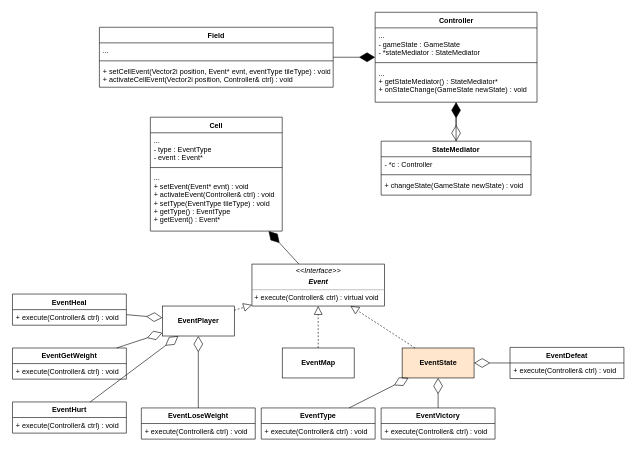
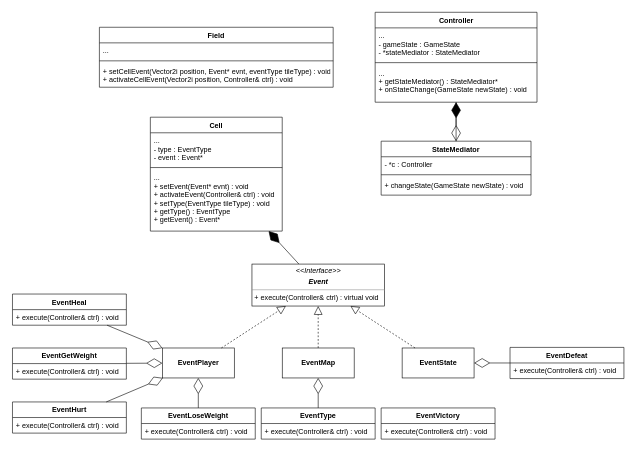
edge "Field" -> "Controller": removed
node "EventPlayer": moved (198, 321) -> (198, 363)
node "EventState": fillcolor #ffe6cc -> #ffffff
edge "EventType" -> "EventState": now "EventType" -> "EventMap"
edge "EventVictory" -> "EventState": removed
